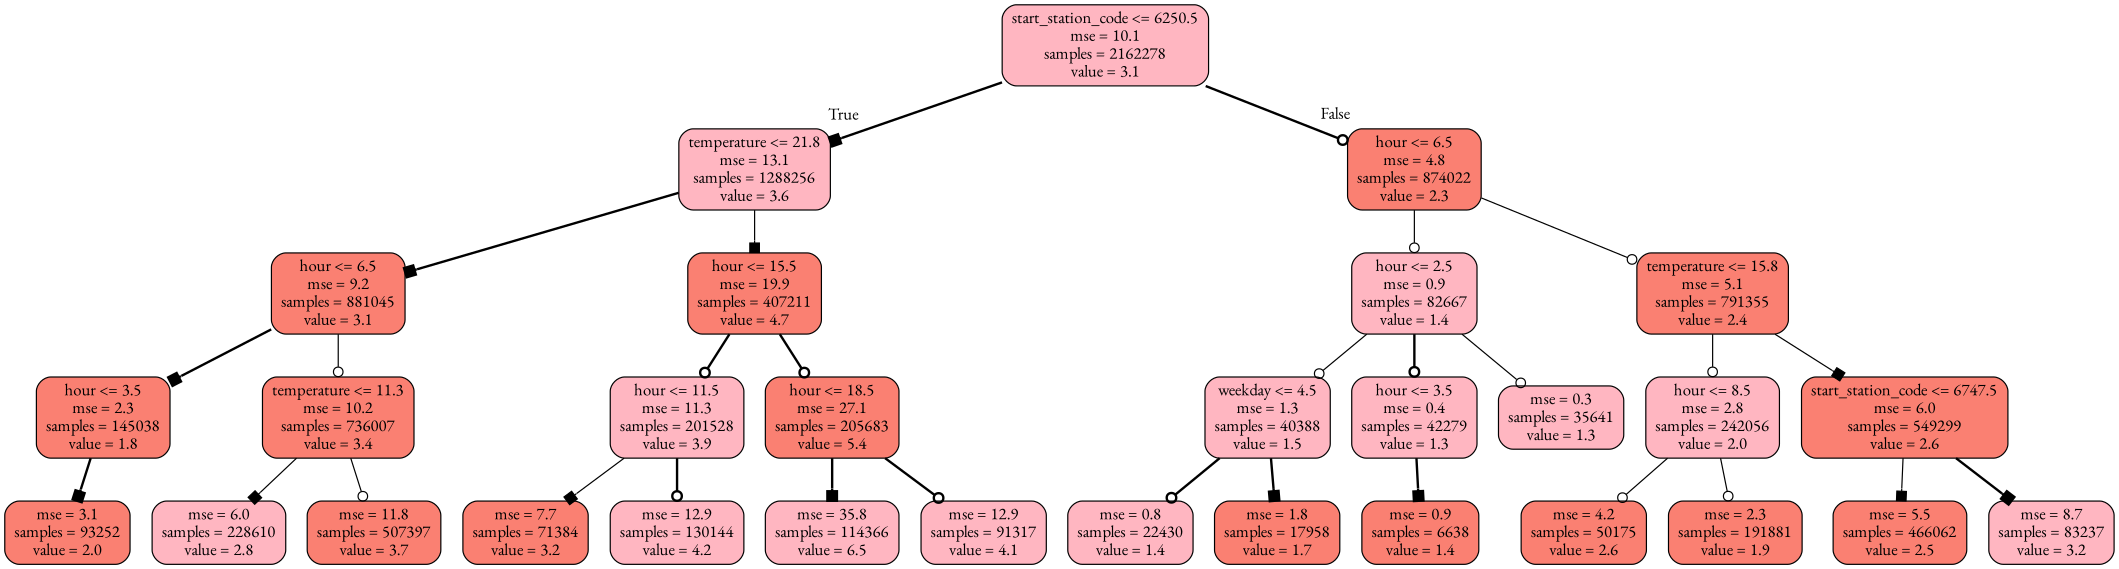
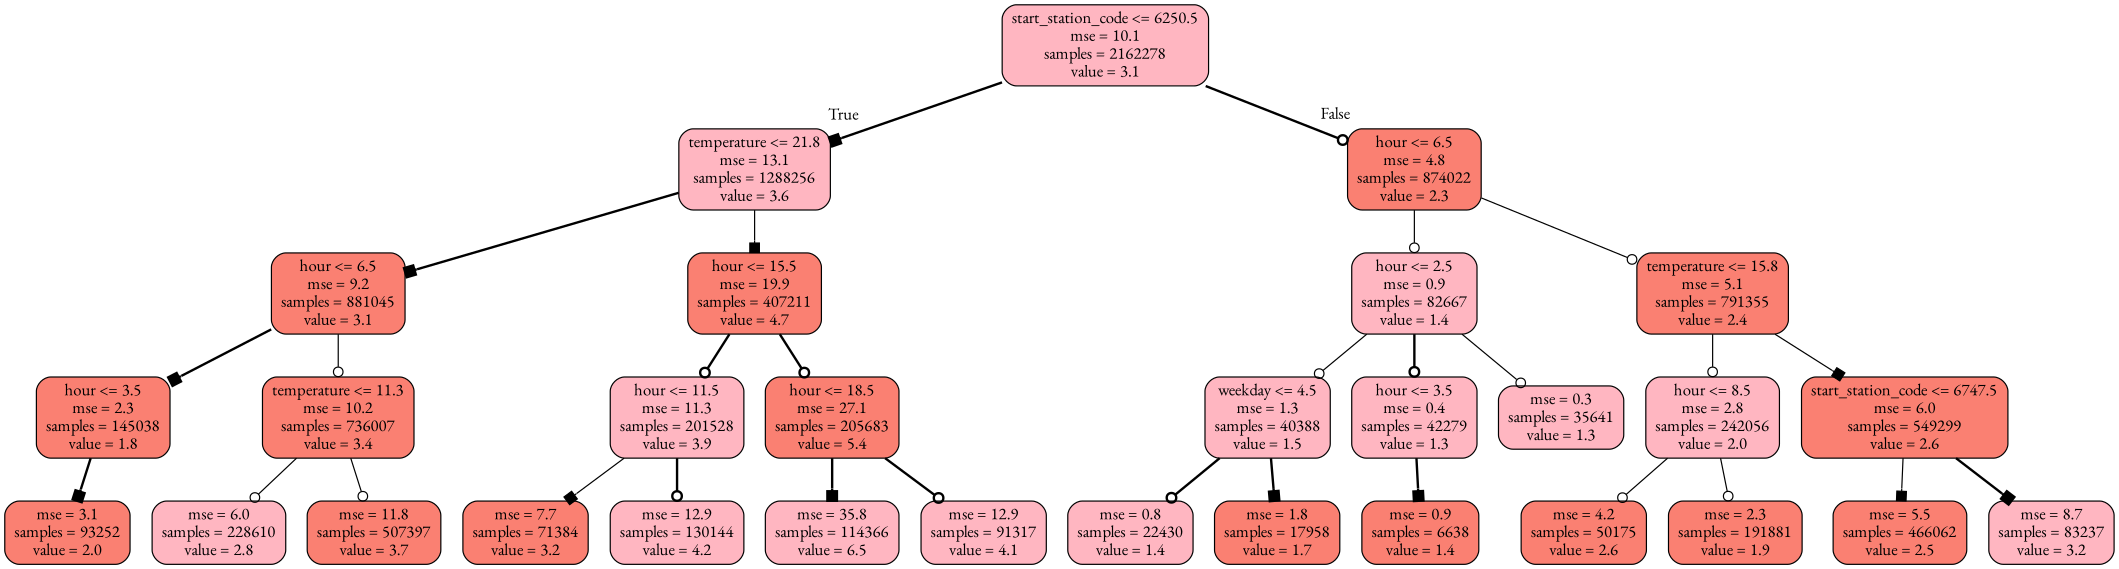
edge "temperature <= 11.3 mse = 10.2 samples = 736007 value = 3.4" -> "mse = 6.0 samples = 228610 value = 2.8": arrowhead box -> odot
